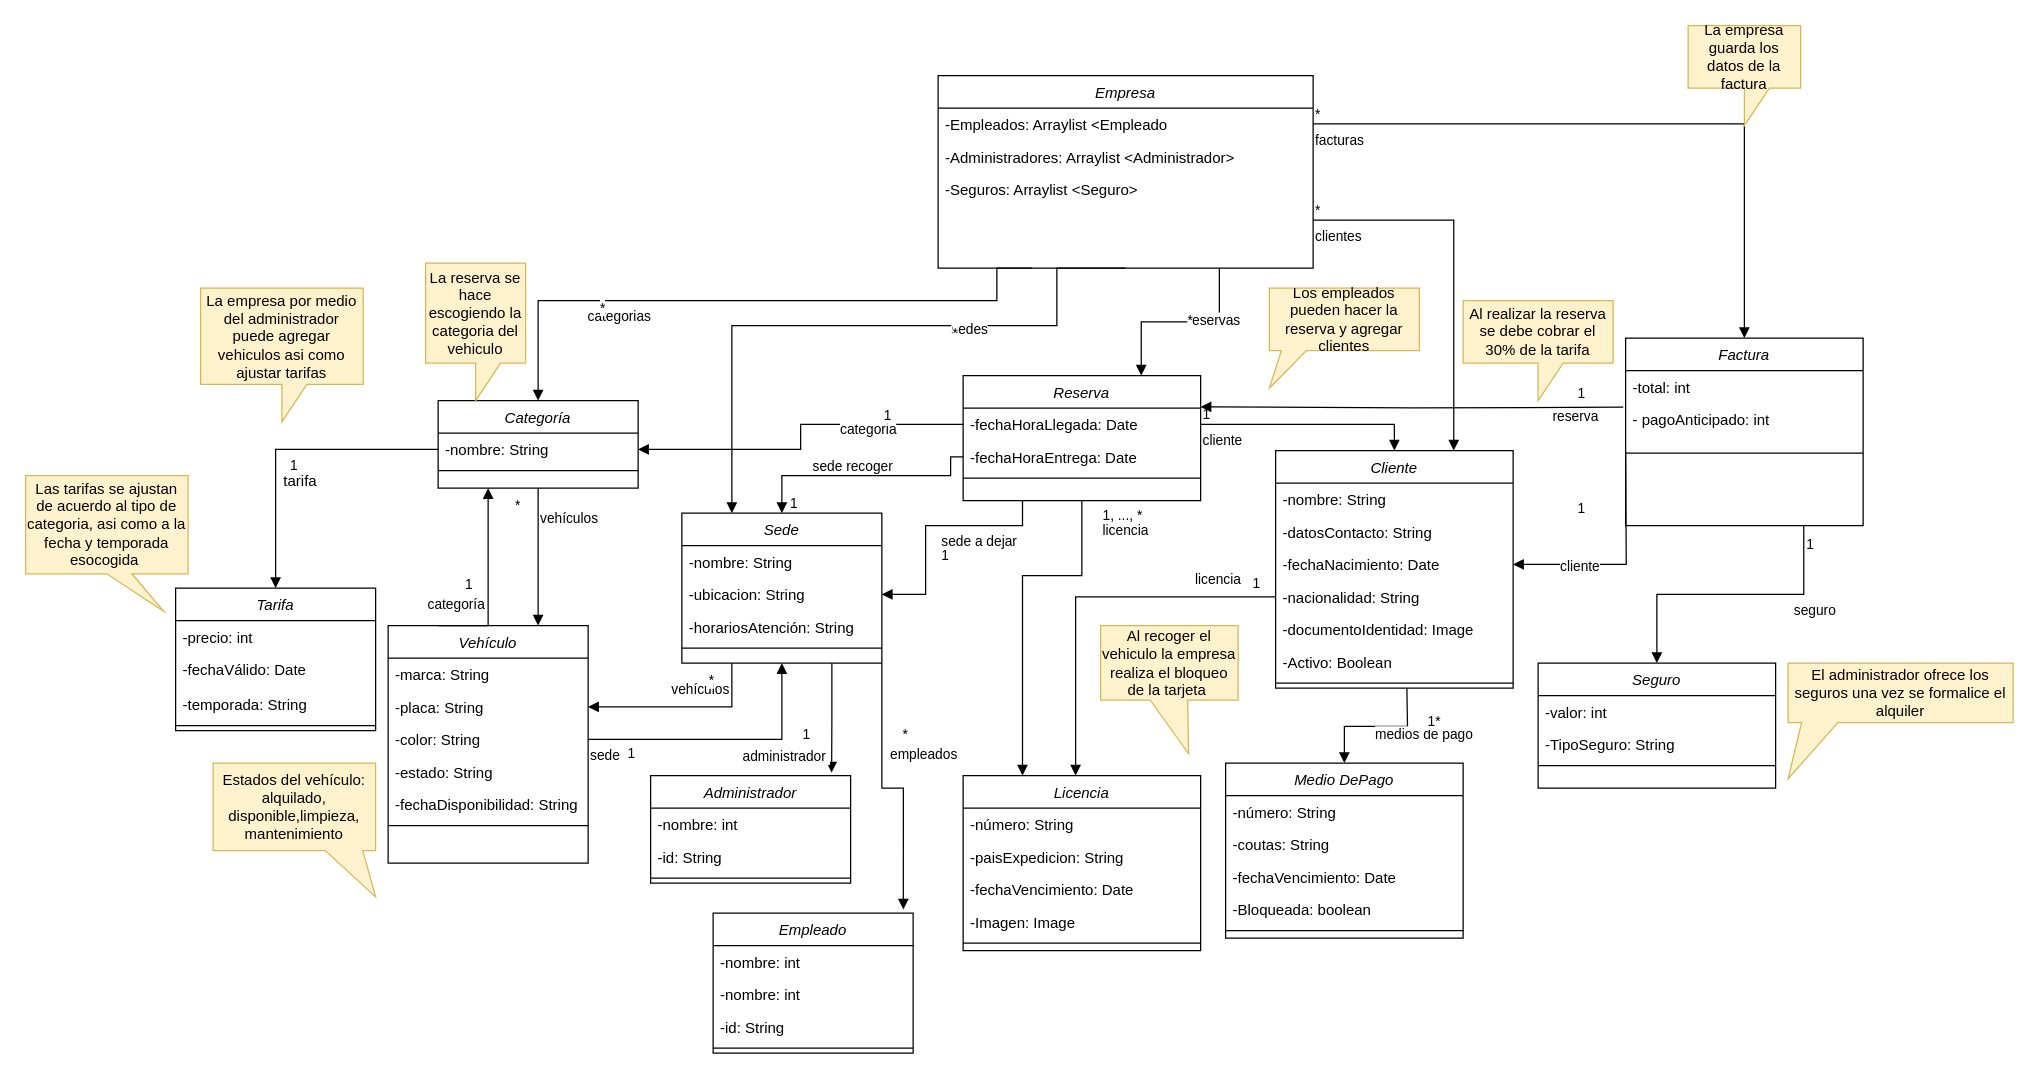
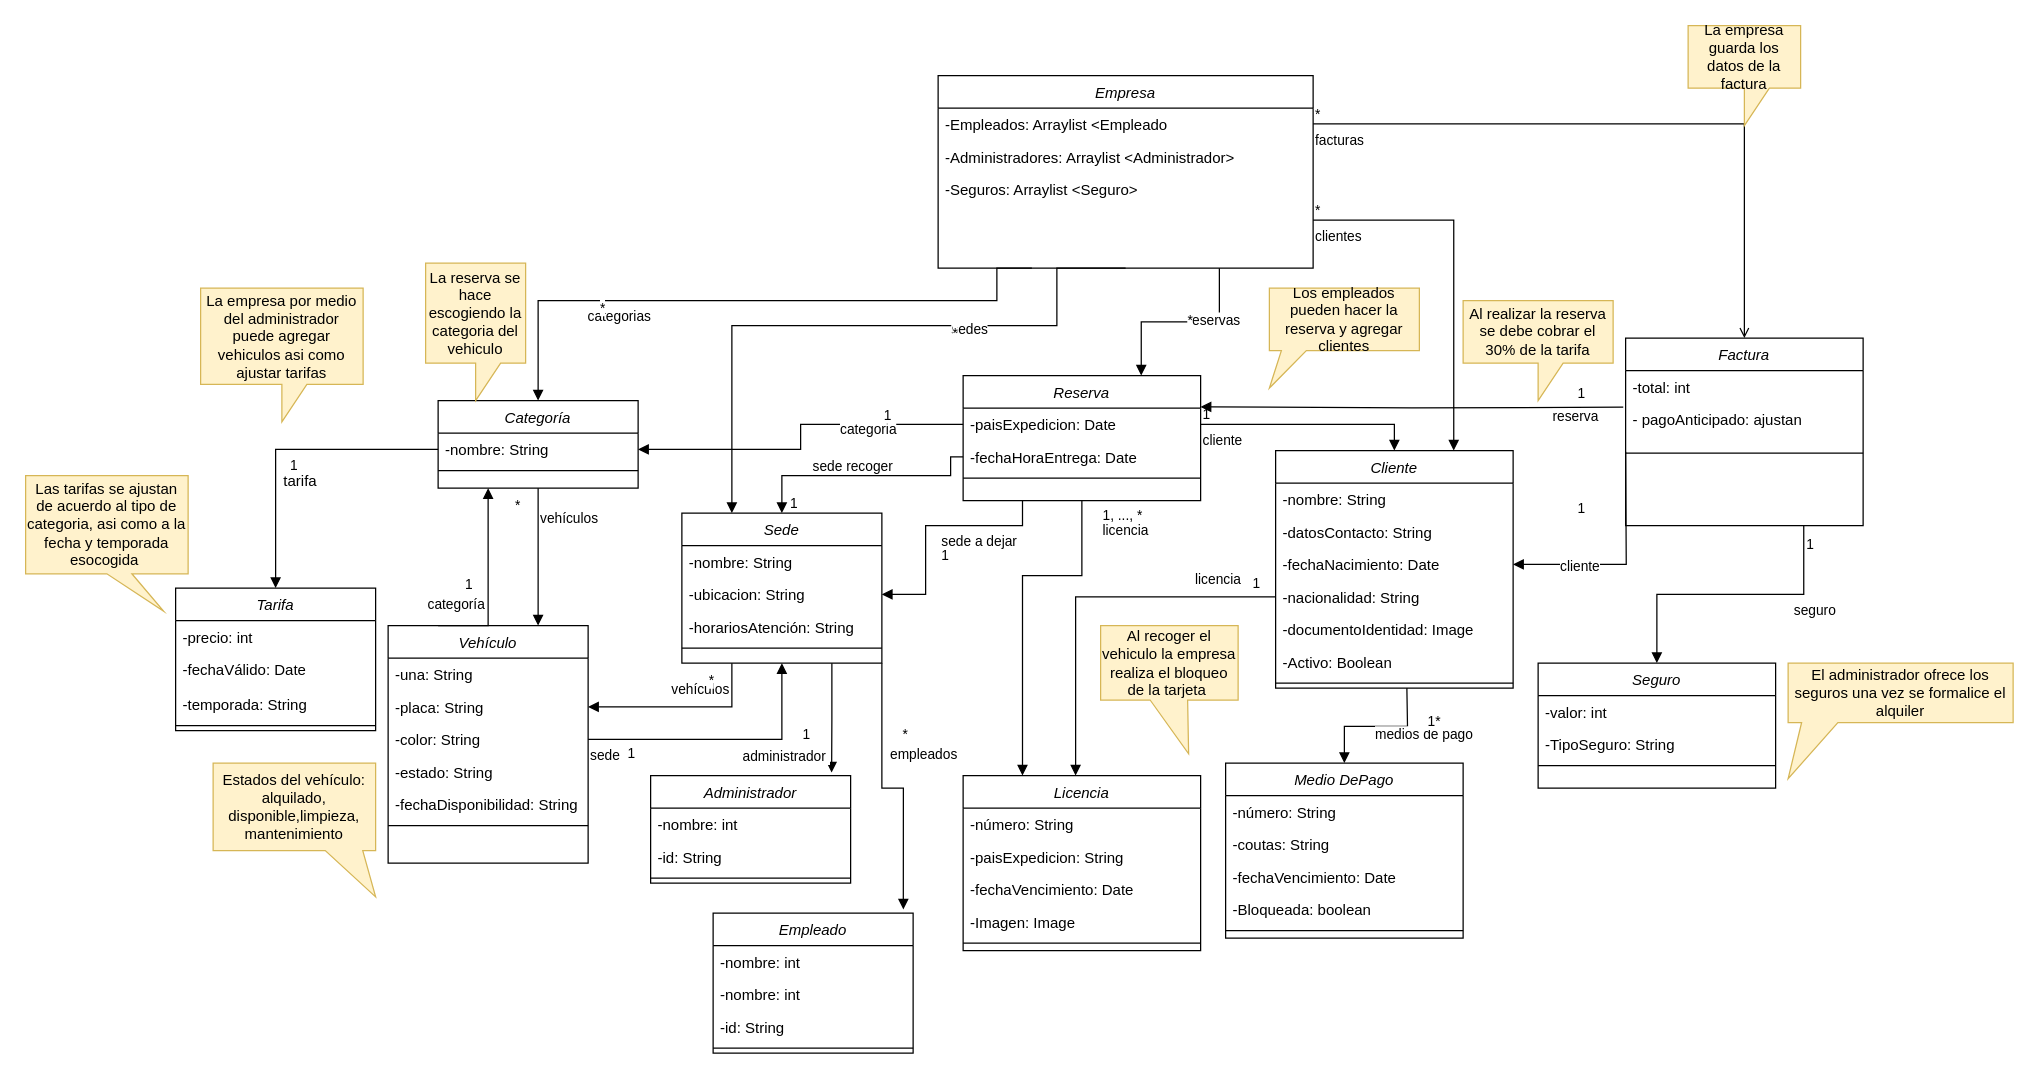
edge "Empresa" -> "Factura": arrowhead block -> open
node "- pagoAnticipado: int": label "- pagoAnticipado: int" -> "- pagoAnticipado: ajustan"
node "-fechaHoraLlegada: Date": label "-fechaHoraLlegada: Date" -> "-paisExpedicion: Date"
node "-marca: String": label "-marca: String" -> "-una: String"
